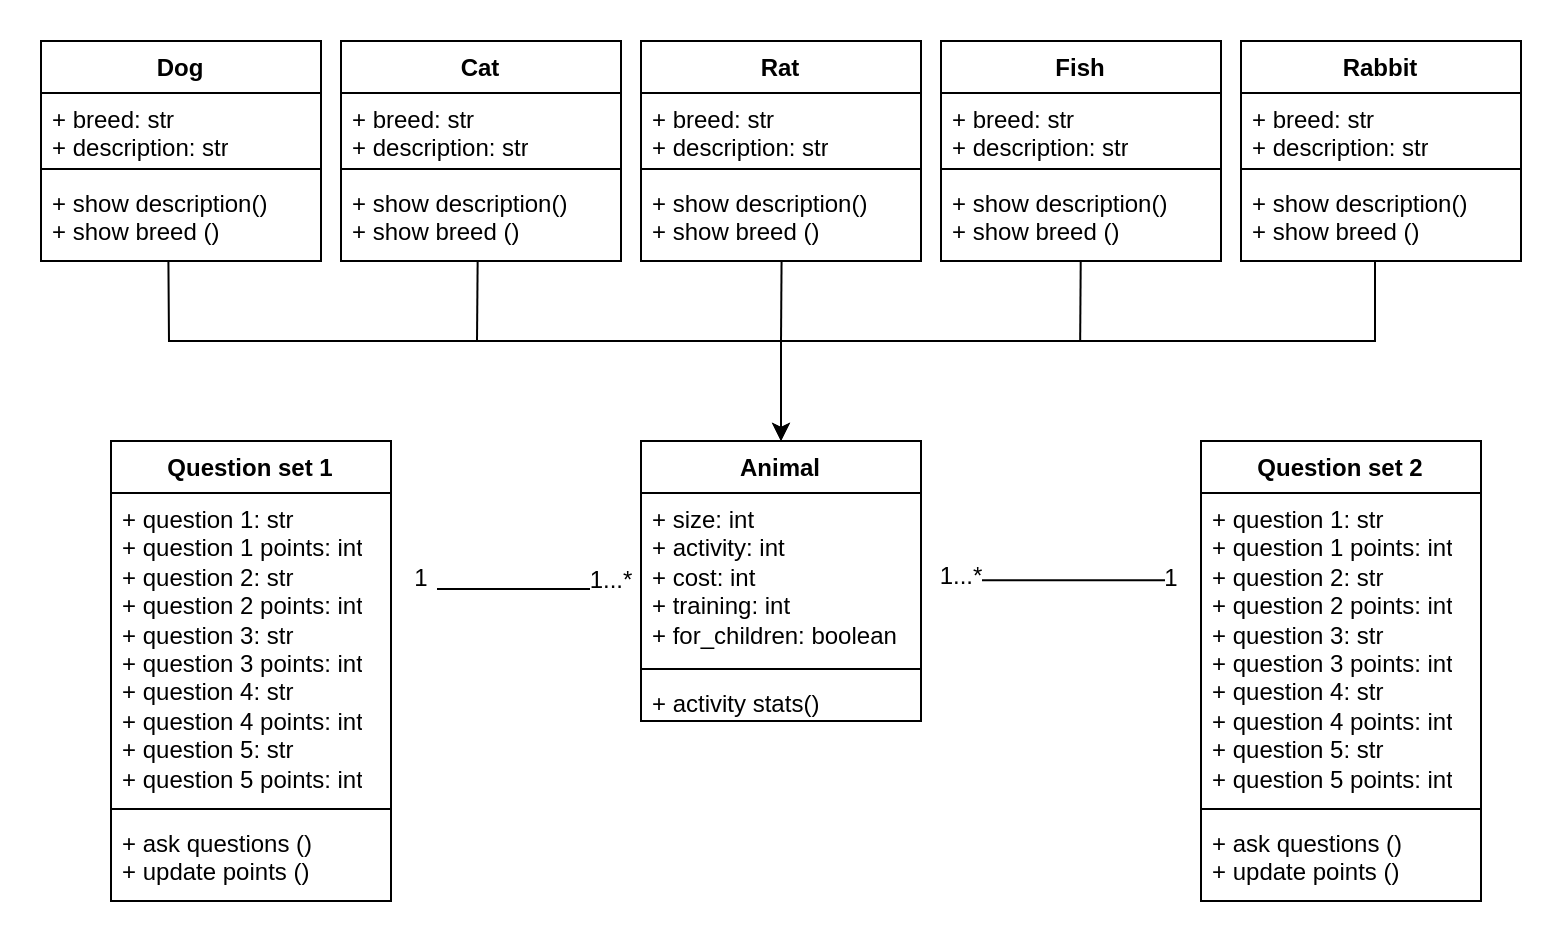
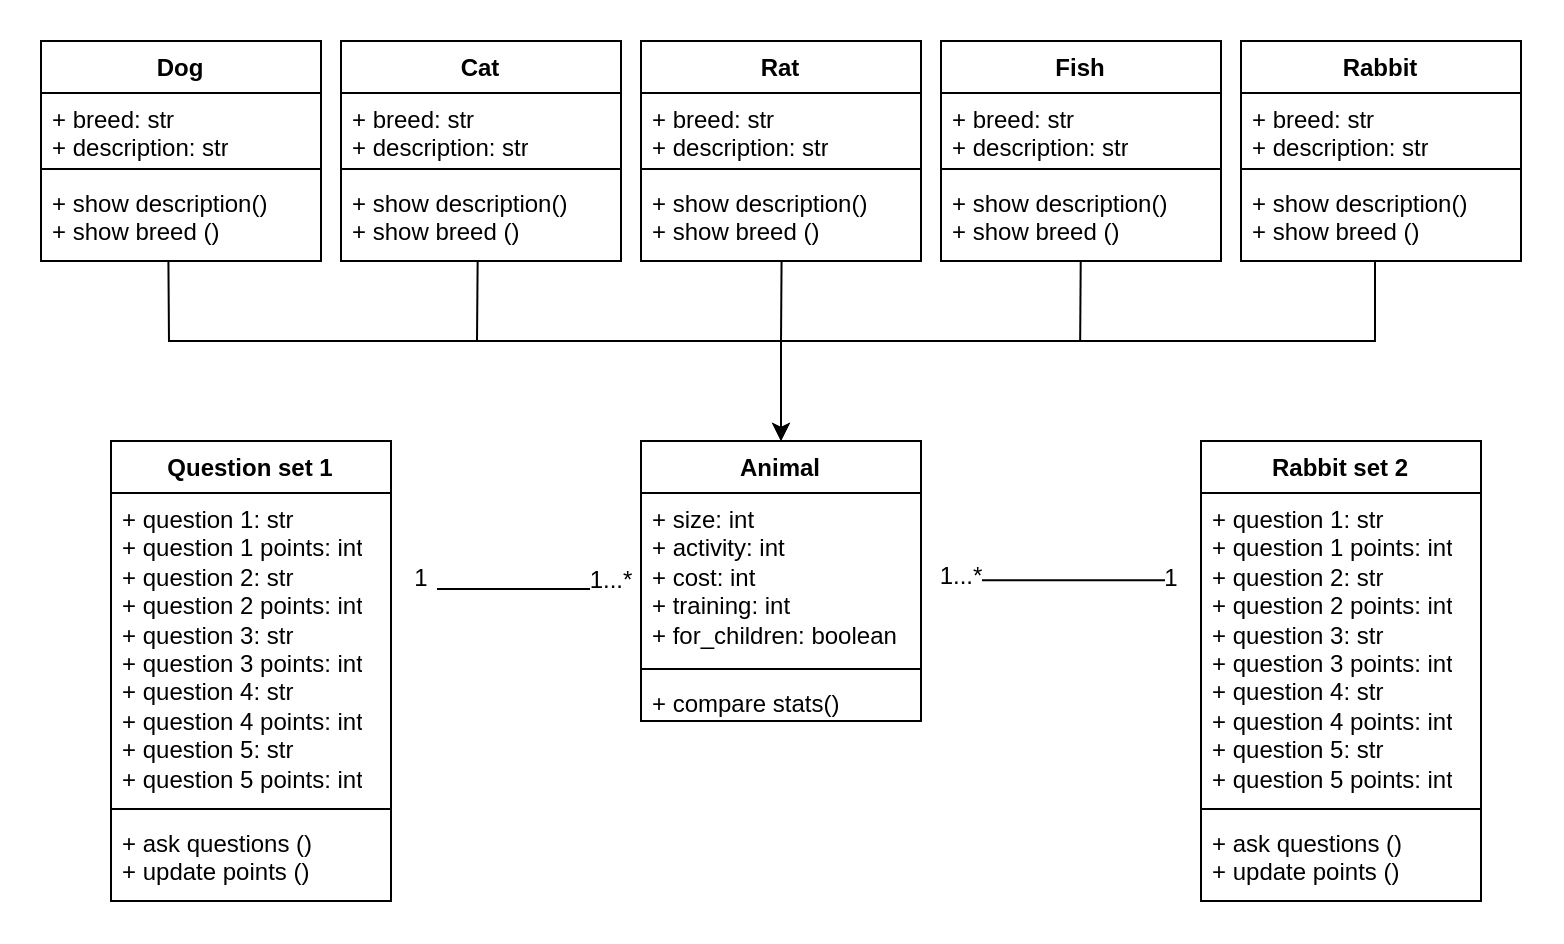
node "Question set 2": label "Question set 2" -> "Rabbit set 2"
node "+ activity stats()": label "+ activity stats()" -> "+ compare stats()"
